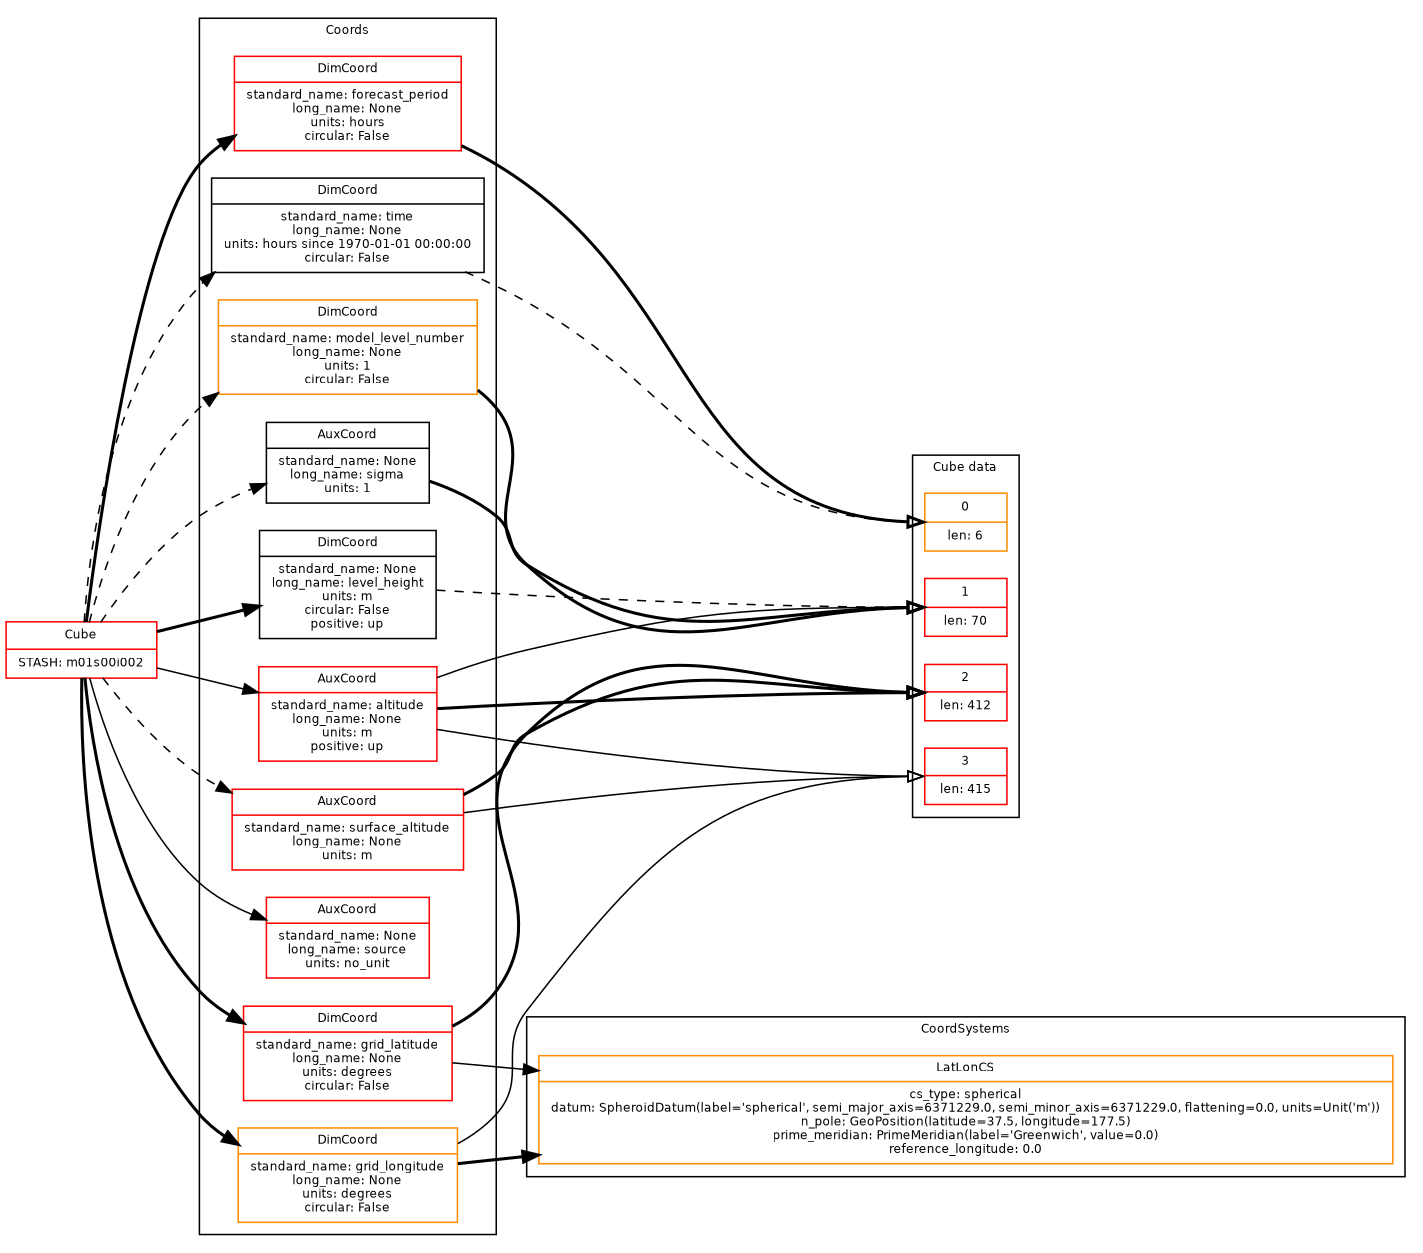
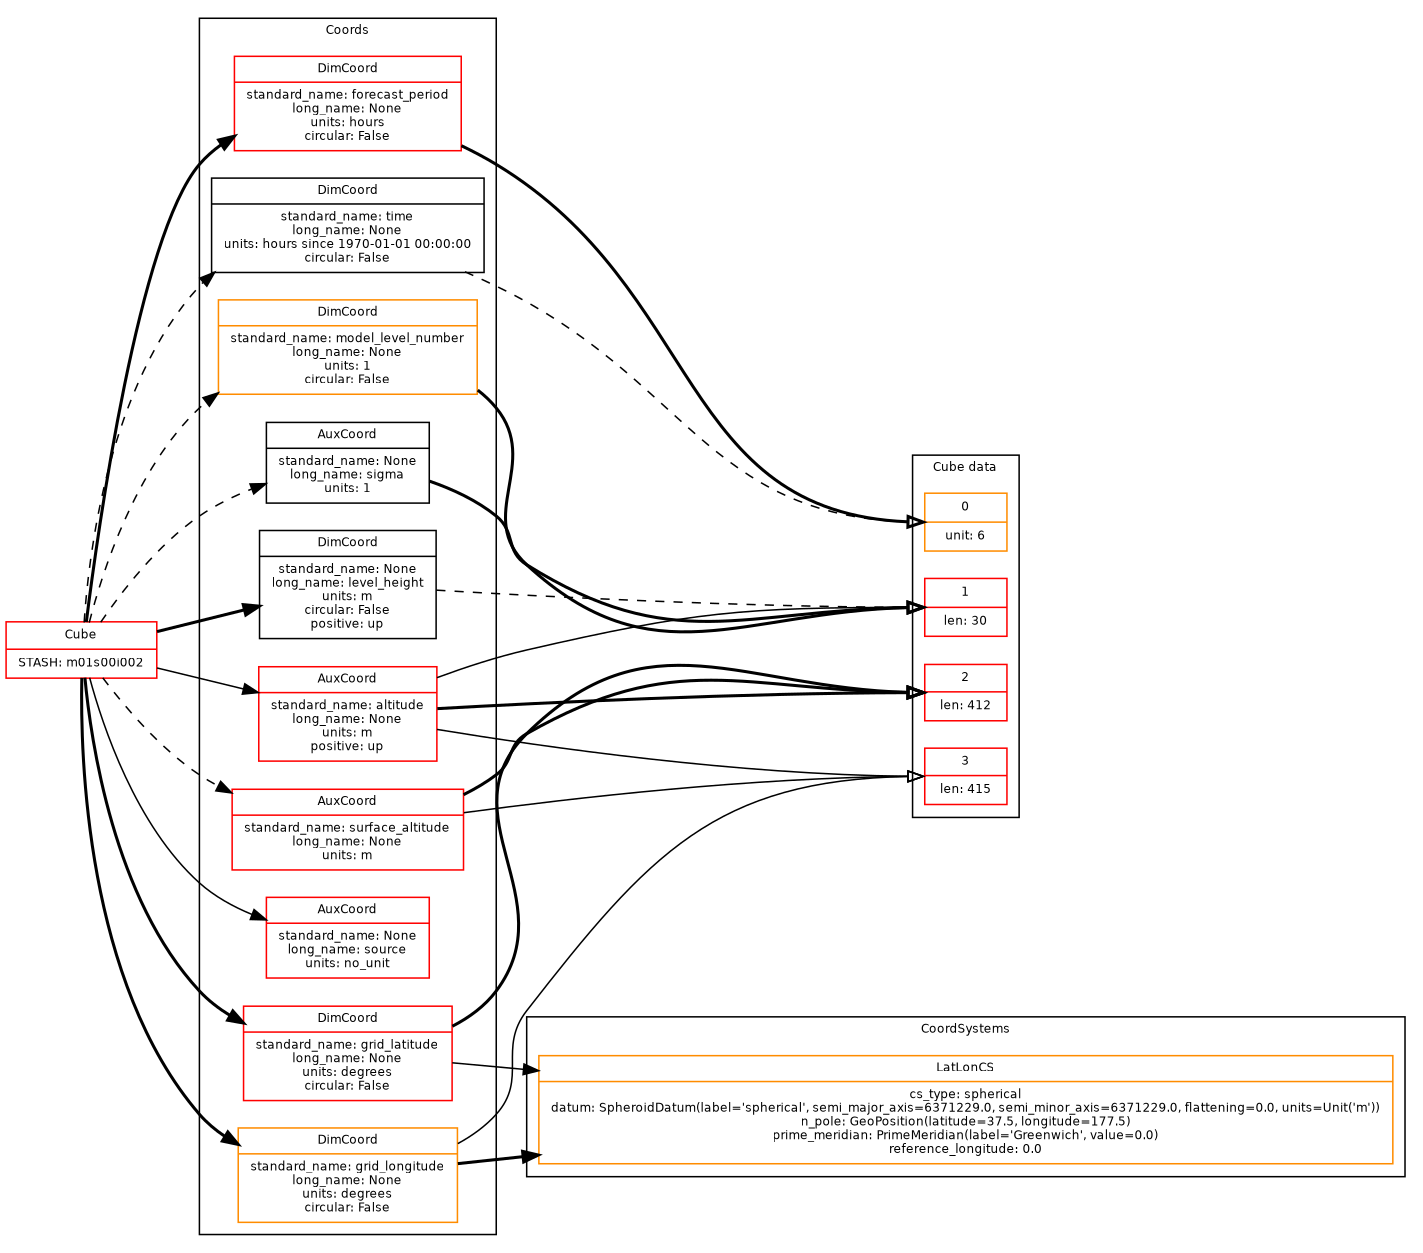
node "0": text "len: 6" -> "unit: 6"
node "1": text "len: 70" -> "len: 30"
